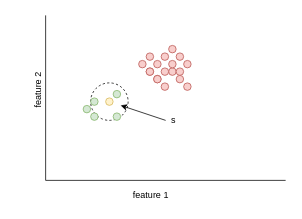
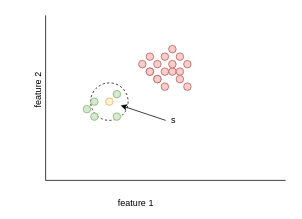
node "feature 1": moved (150, 195) -> (135, 203)
